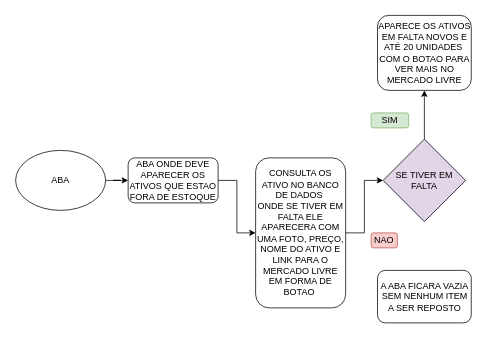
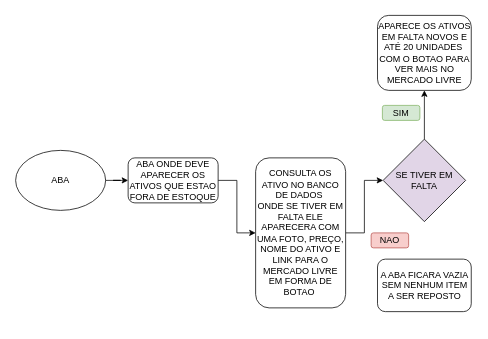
node "SIM": moved (390, 120) -> (401, 113)
node "NAO": size 26x15 -> 38x15
node "A ABA FICARA VAZIA SEM NENHUM ITEM A SER REPOSTO": moved (424, 297) -> (424, 285)
